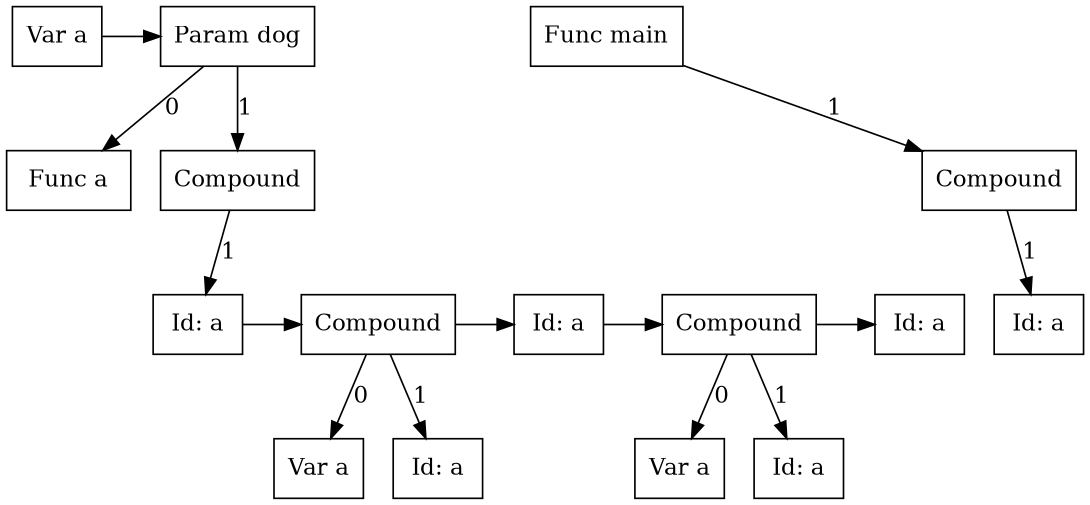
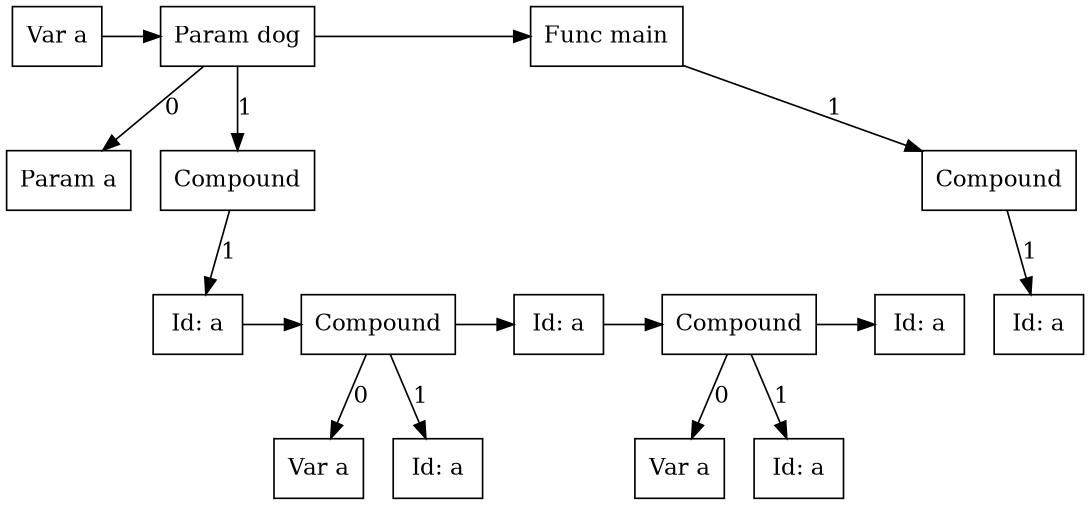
edge "Param dog" -> "Func main": added
node "Func a": label "Func a" -> "Param a"
